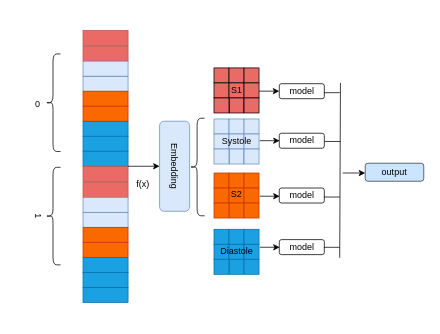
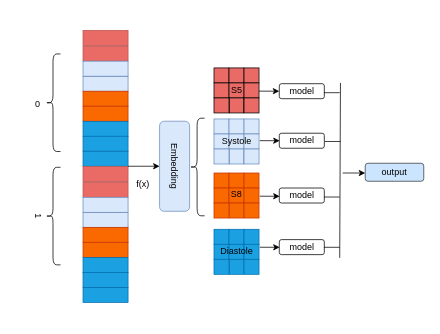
node "S1": label "S1" -> "S5"
node "S2": label "S2" -> "S8"
